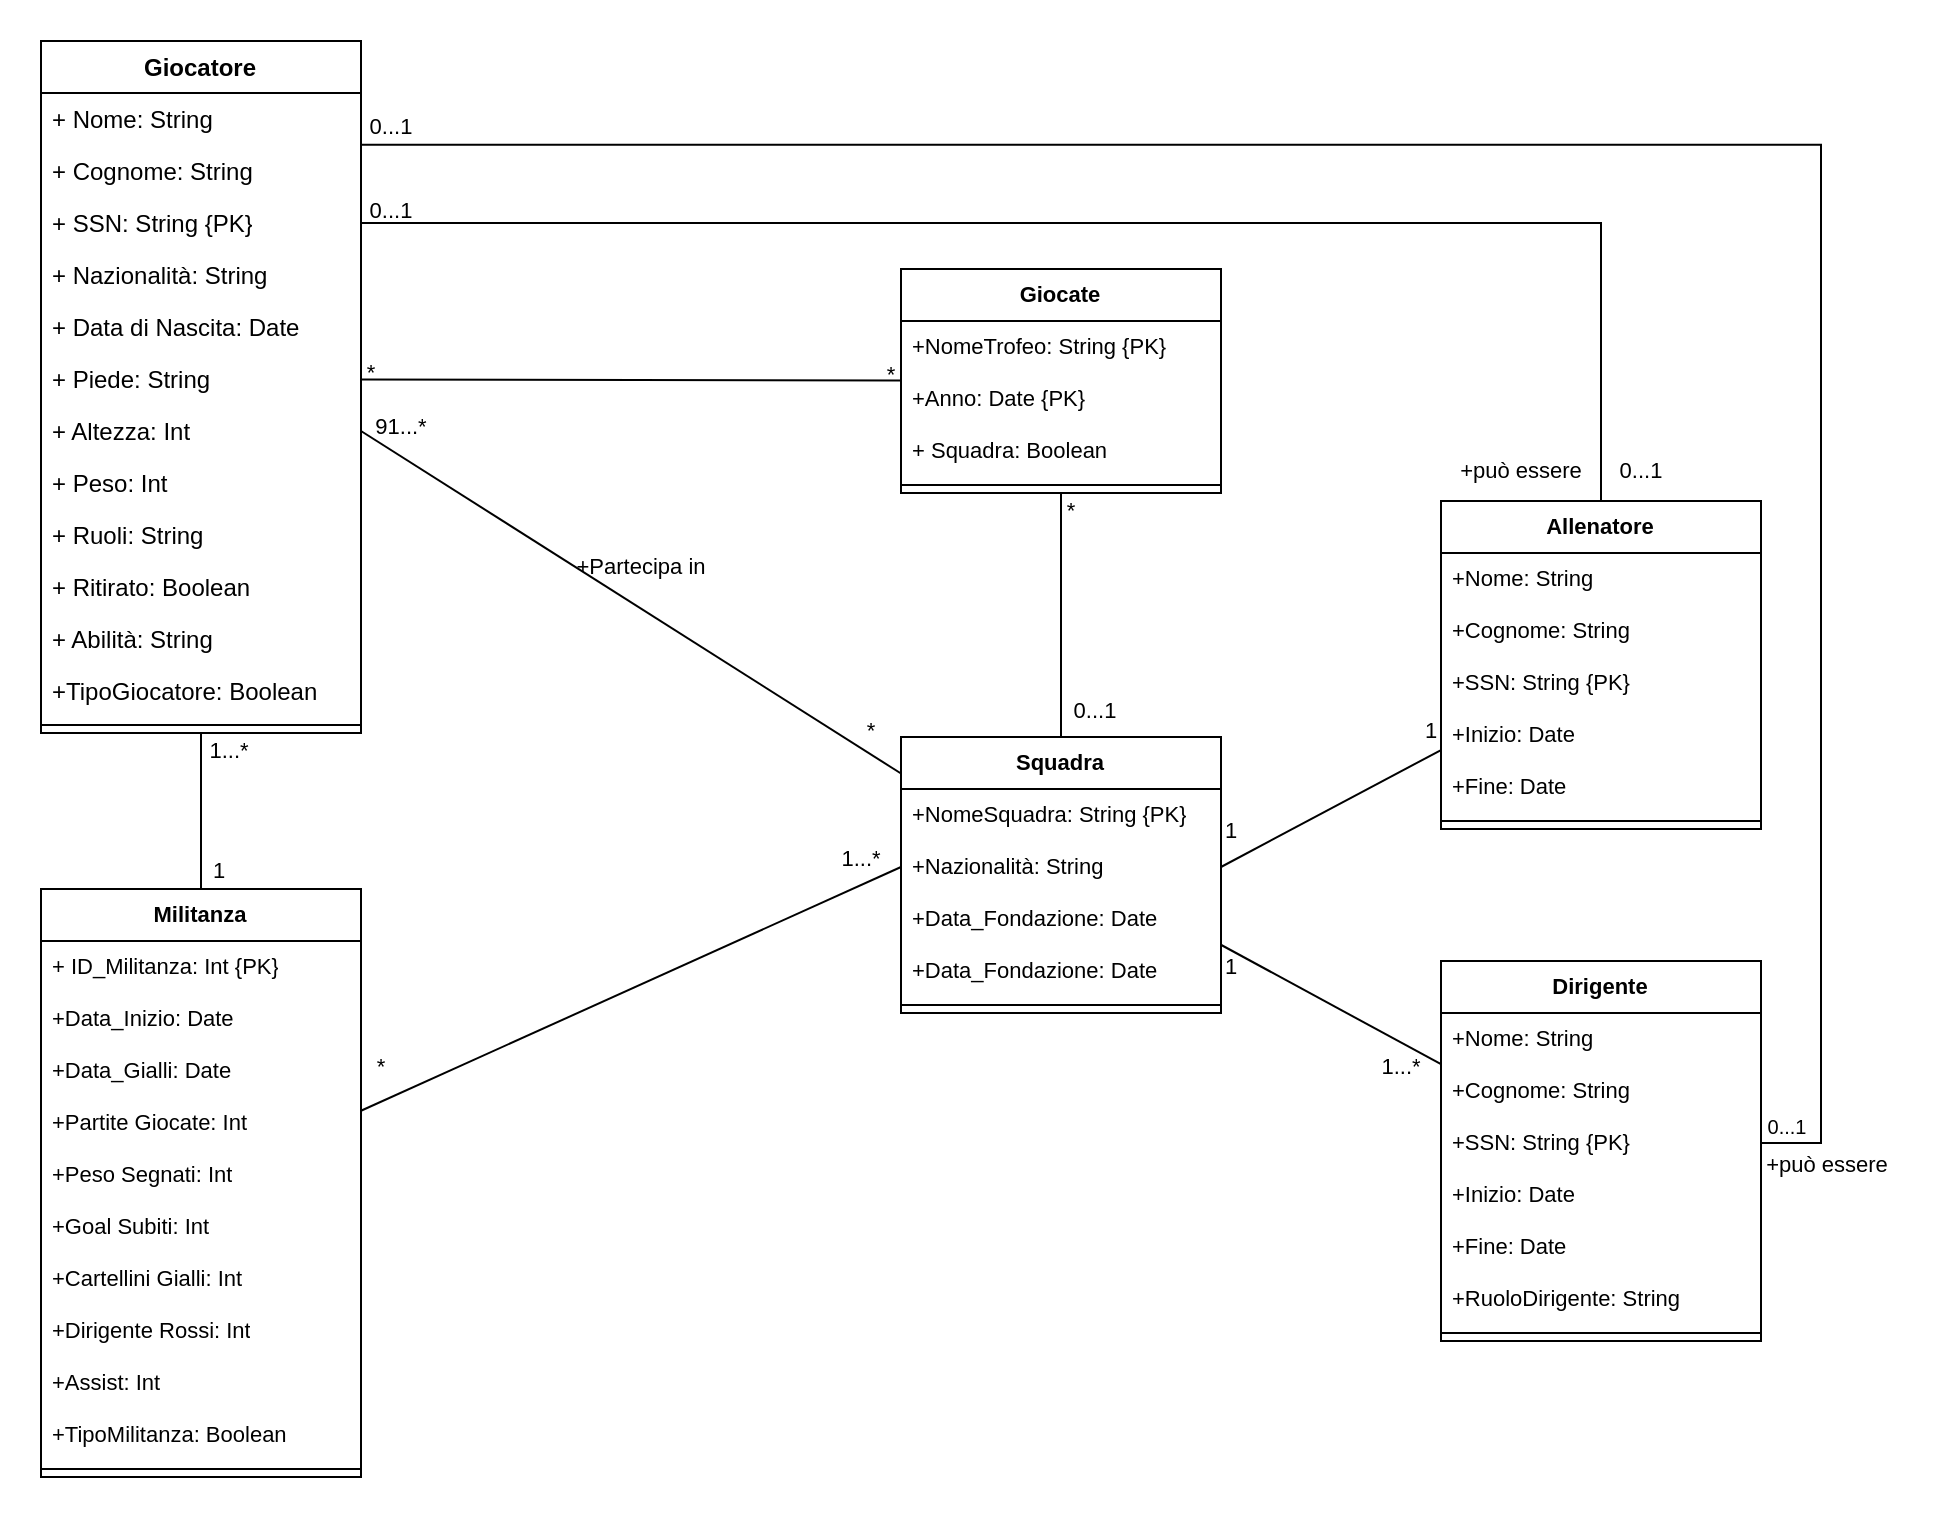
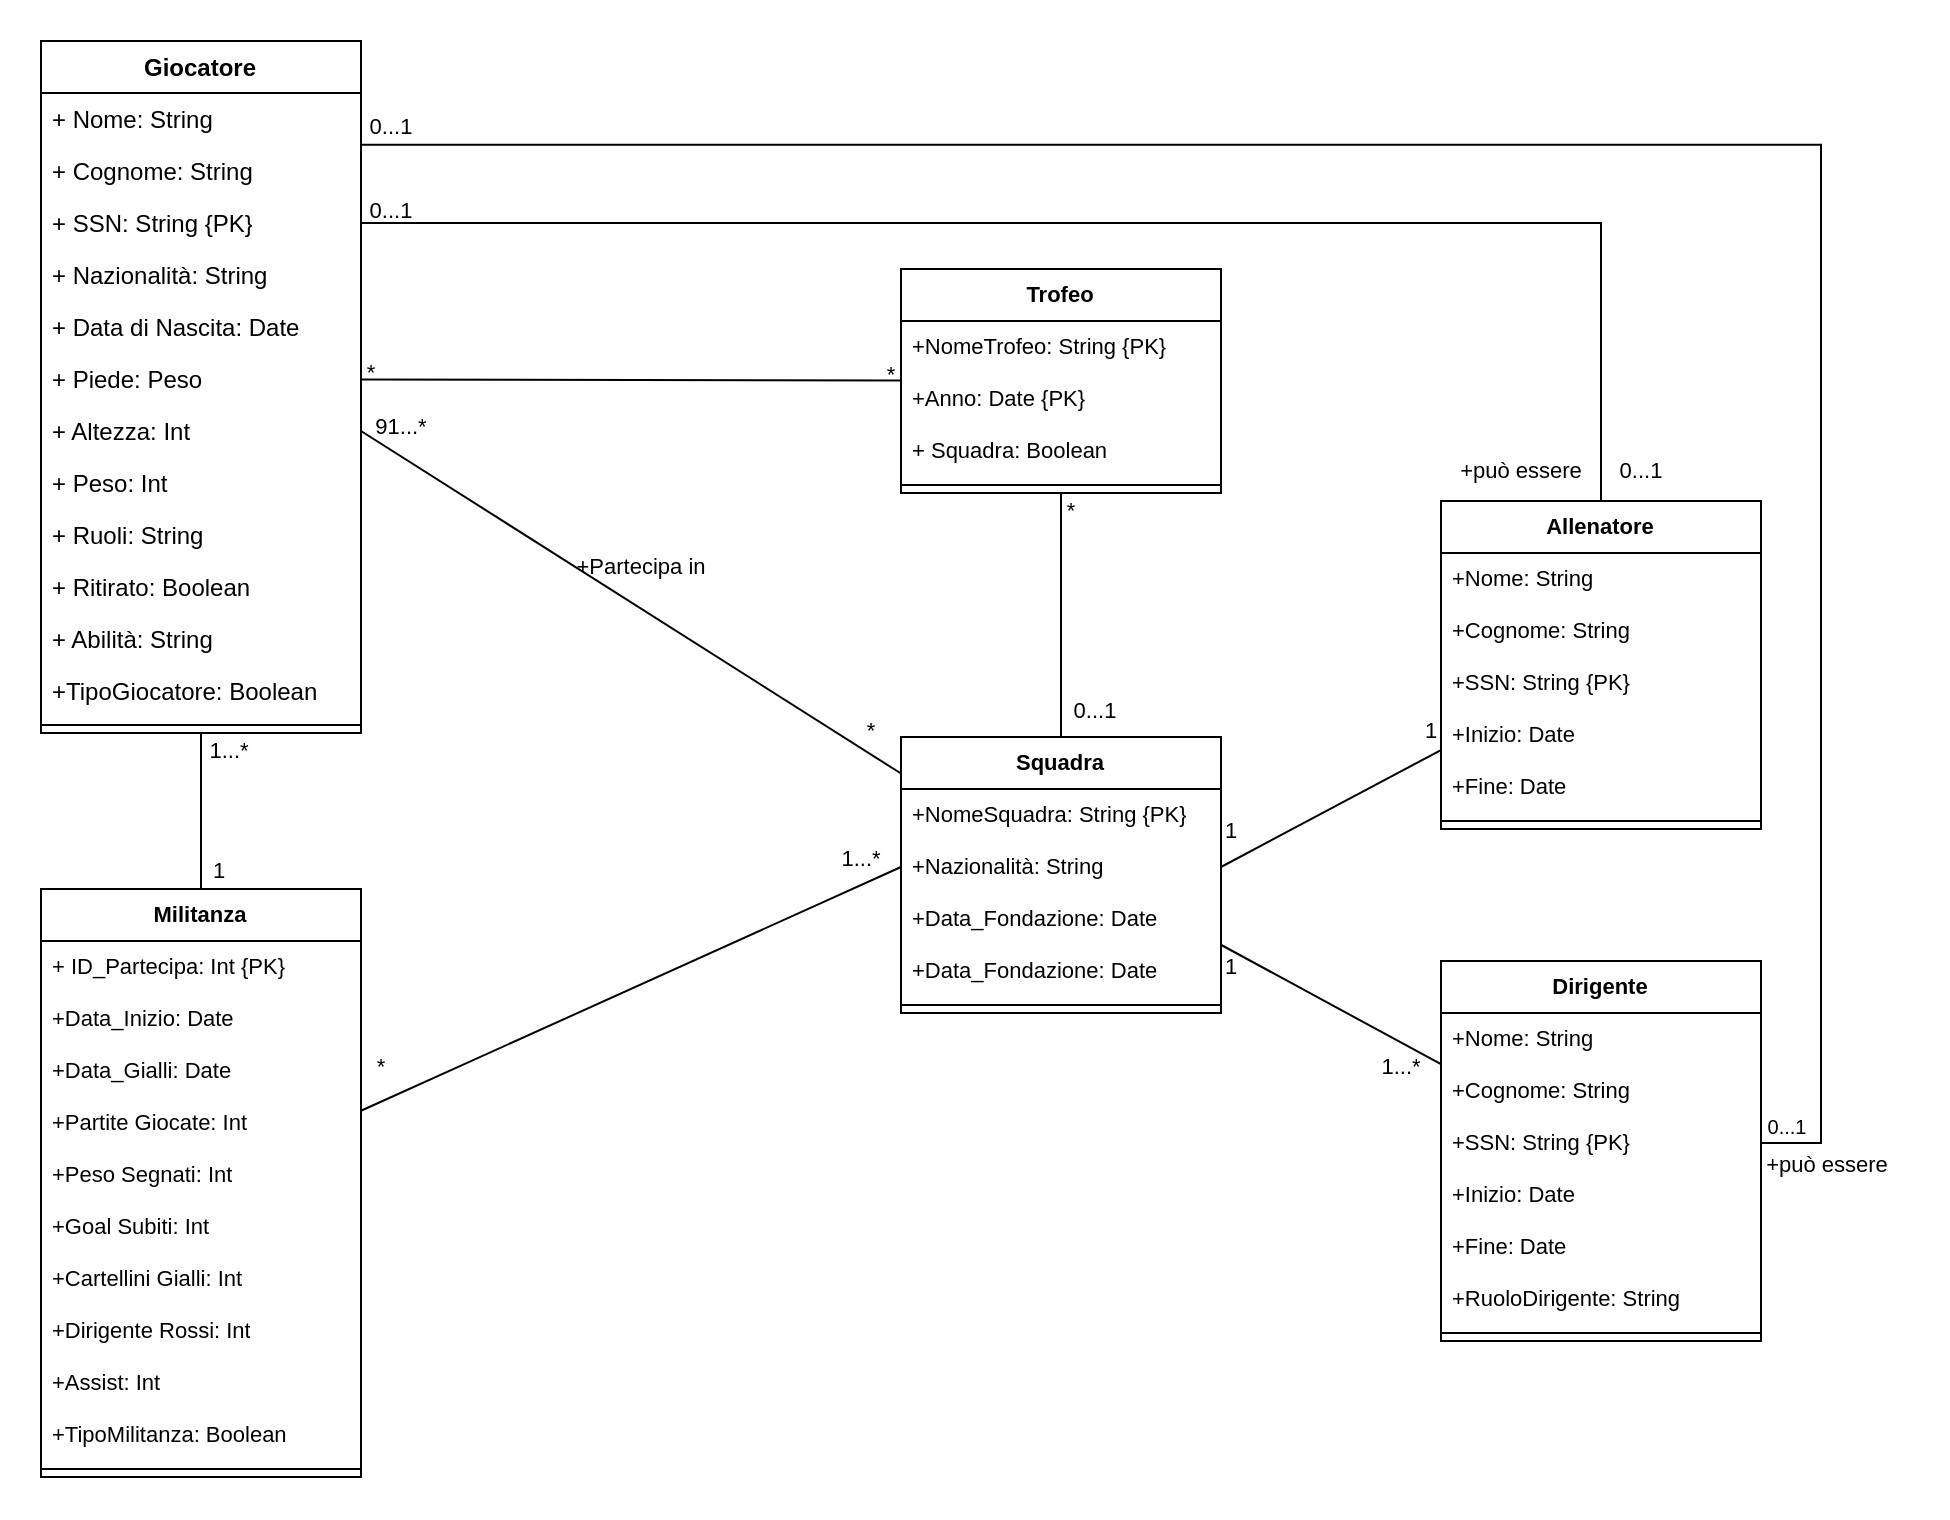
node "Giocate": label "Giocate" -> "Trofeo"
node "+ Piede: String": label "+ Piede: String" -> "+ Piede: Peso"
node "+ ID_Militanza: Int {PK}": label "+ ID_Militanza: Int {PK}" -> "+ ID_Partecipa: Int {PK}"
